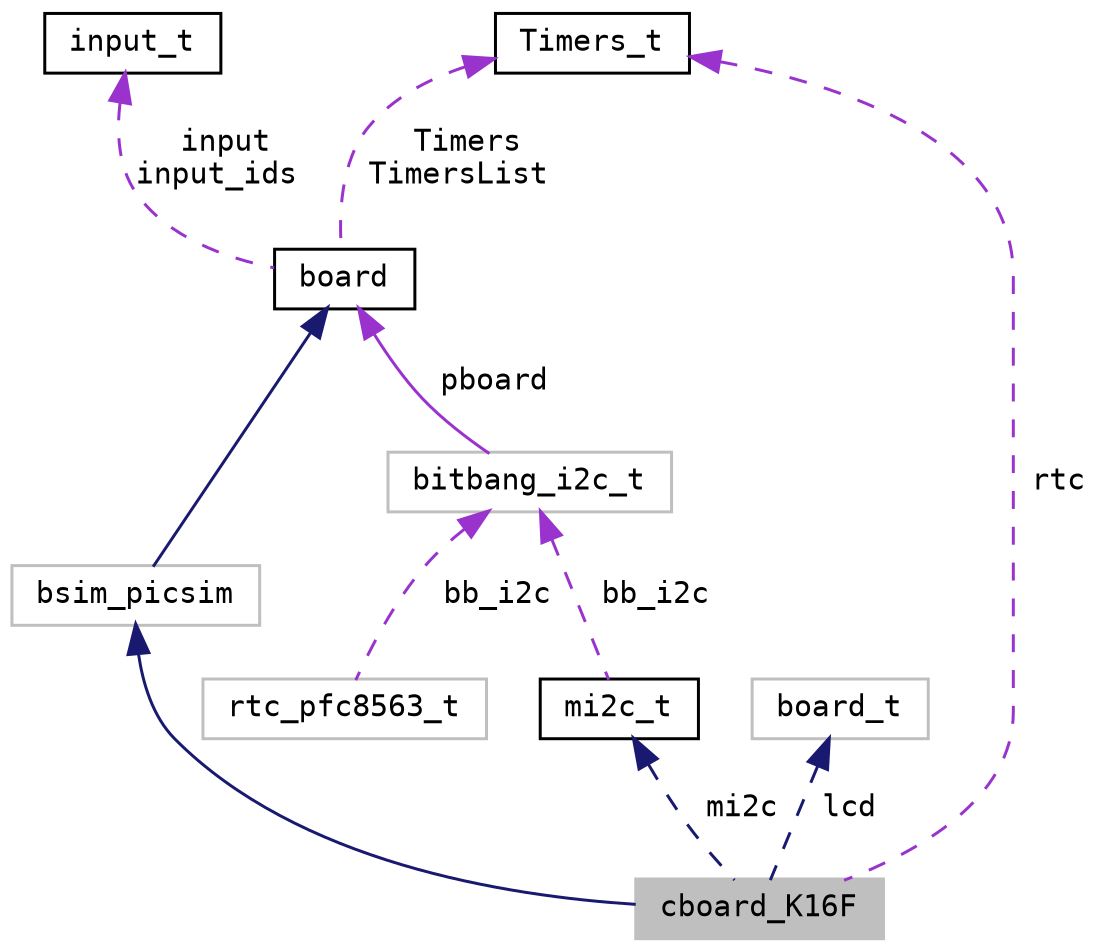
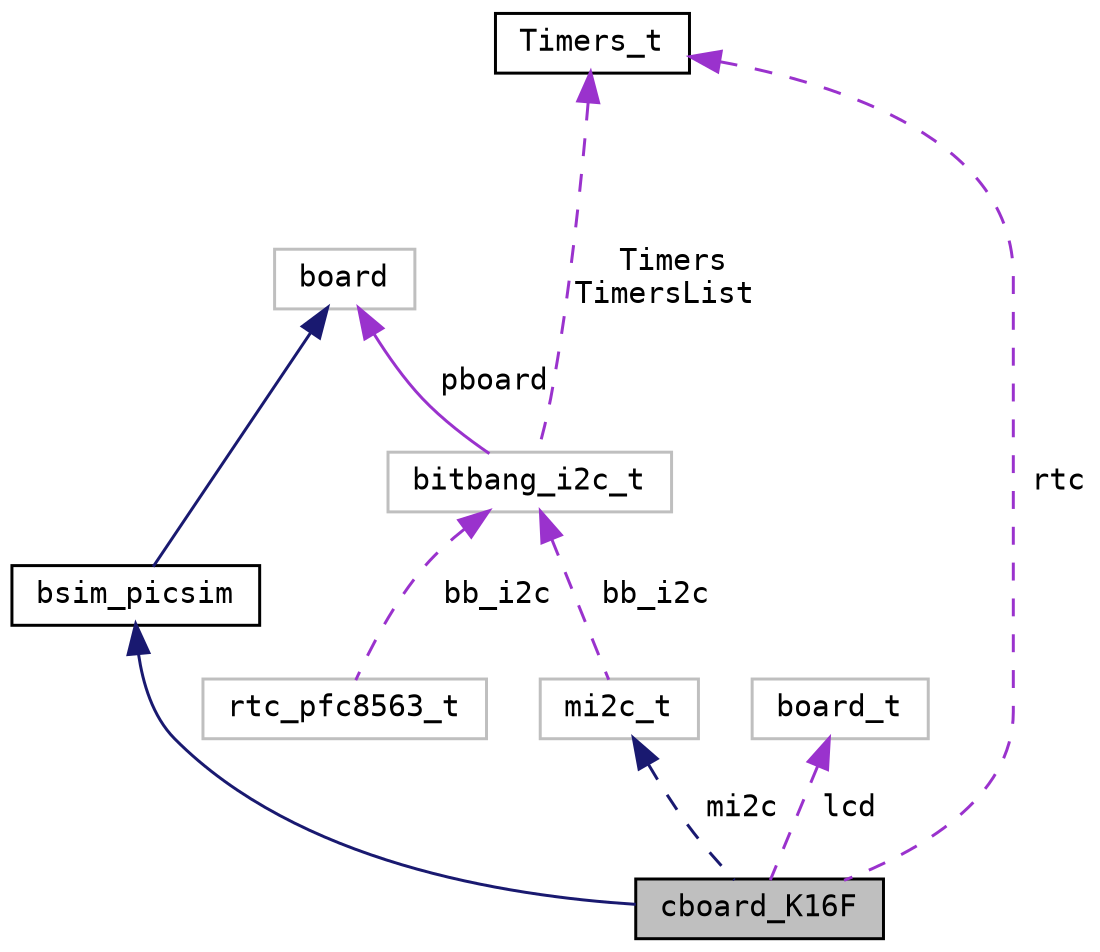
node "input_t": removed
edge "board" -> "Timers_t": now "bitbang_i2c_t" -> "Timers_t"
node "board": color black -> grey75
node "bsim_picsim": color grey75 -> black
node "mi2c_t": color black -> grey75
edge "cboard_K16F" -> "board_t": color midnightblue -> darkorchid3
node "cboard_K16F": color grey75 -> black
